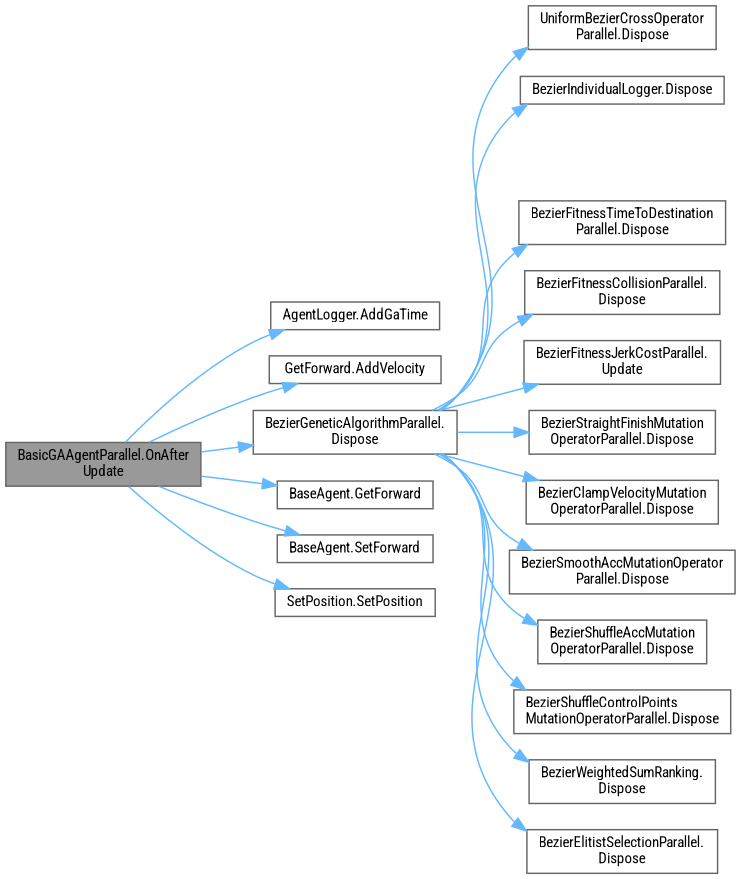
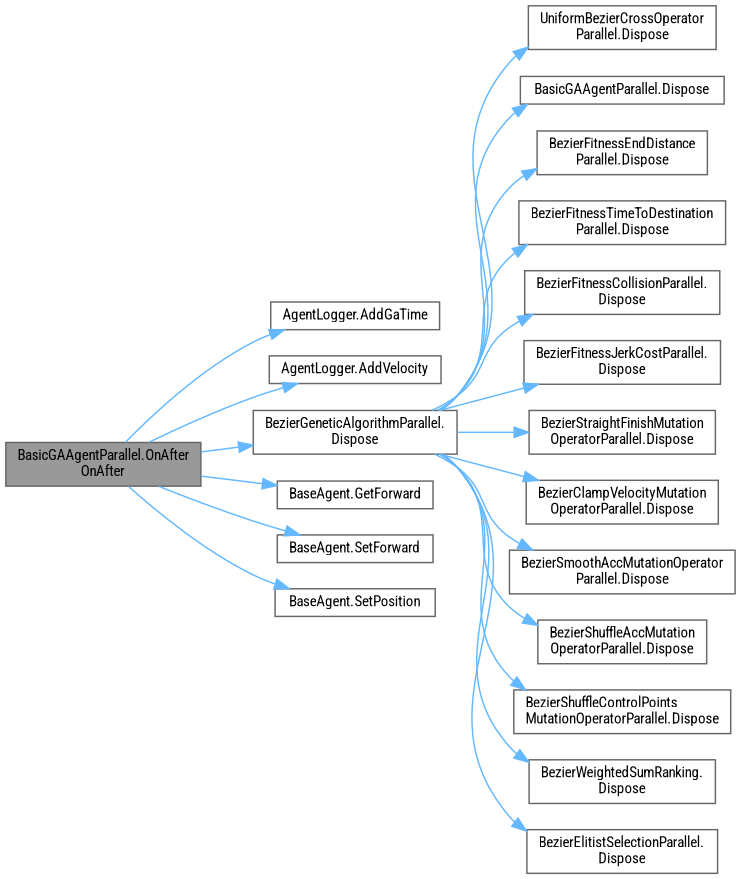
node "BezierIndividualLogger.Dispose": label "BezierIndividualLogger.Dispose" -> "BasicGAAgentParallel.Dispose"
node "BezierFitnessEndDistance Parallel.Dispose": added
node "BezierFitnessJerkCostParallel. Update": label "BezierFitnessJerkCostParallel. Update" -> "BezierFitnessJerkCostParallel. Dispose"
node "GetForward.AddVelocity": label "GetForward.AddVelocity" -> "AgentLogger.AddVelocity"
node "BasicGAAgentParallel.OnAfter Update": label "BasicGAAgentParallel.OnAfter Update" -> "BasicGAAgentParallel.OnAfter OnAfter"
node "SetPosition.SetPosition": label "SetPosition.SetPosition" -> "BaseAgent.SetPosition"
